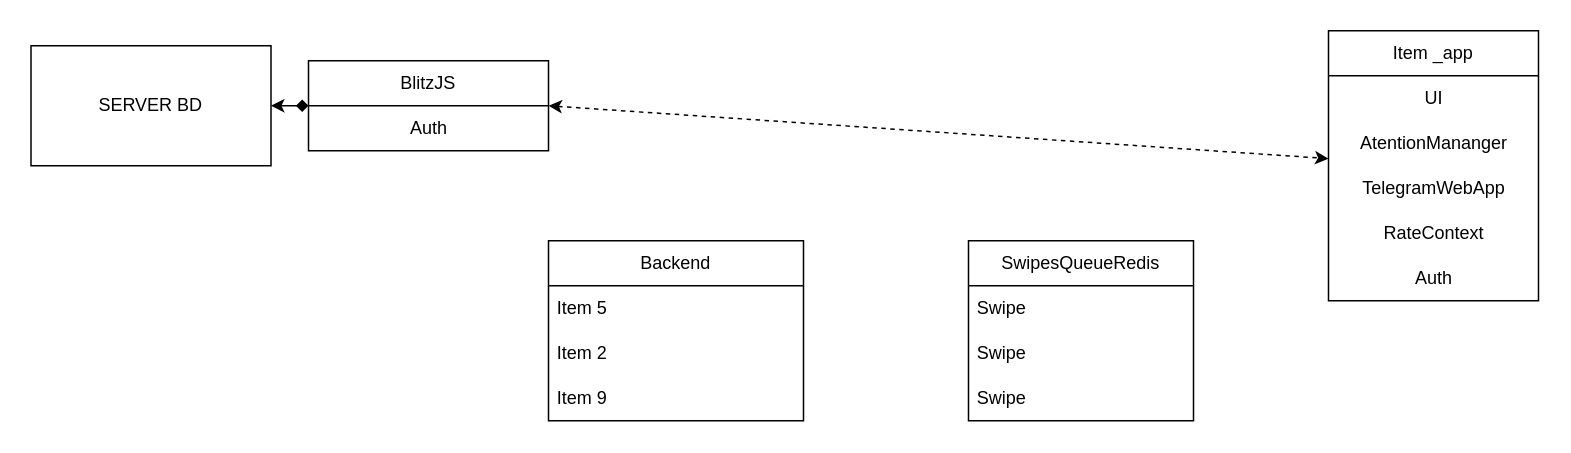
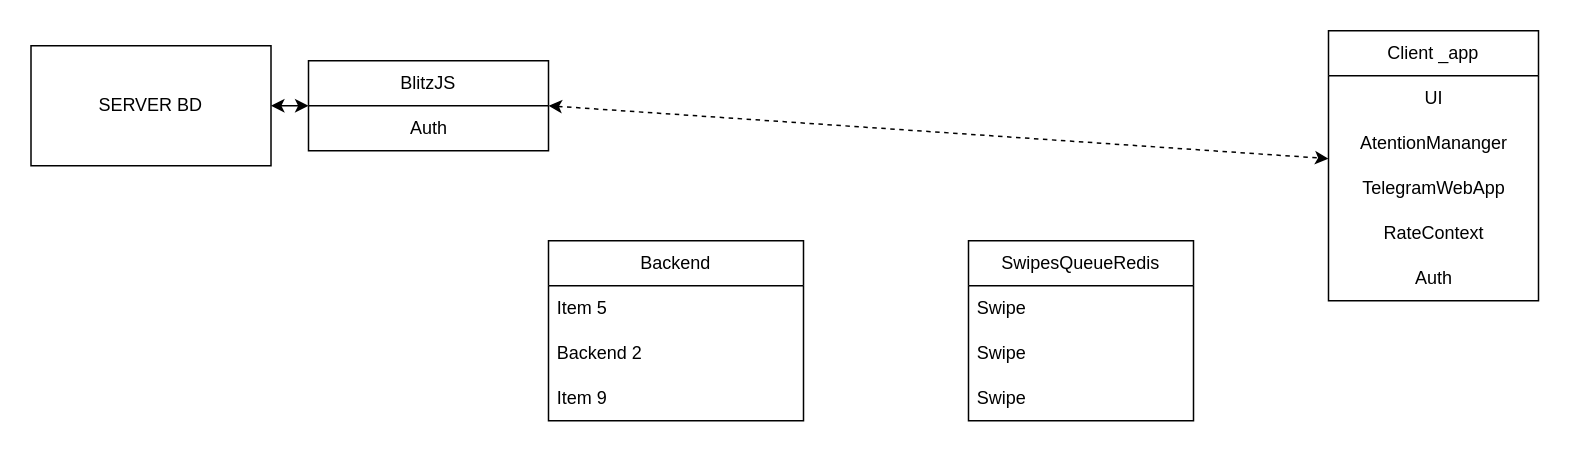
node "Item _app": label "Item _app" -> "Client _app"
edge "SERVER BD" -- "BlitzJS": arrowhead diamond -> classic
node "Item 2": label "Item 2" -> "Backend 2"
